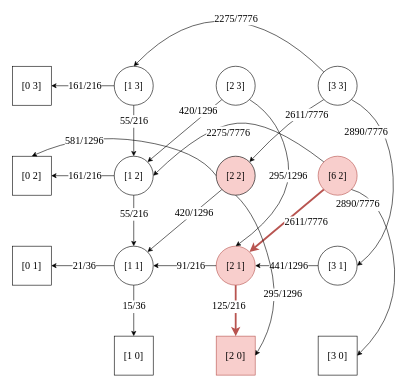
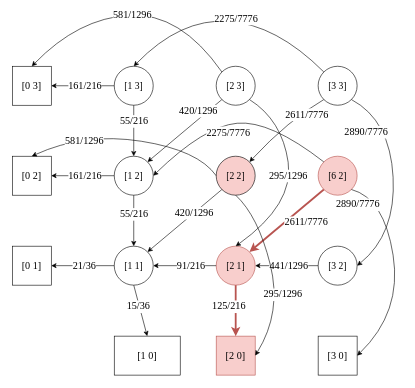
edge "[2 3]" -> "[0 3]": added, label "581/1296"
node "[3 1]": label "[3 1]" -> "[3 2]"
node "[1 0]": size 39x39 -> 66x39
